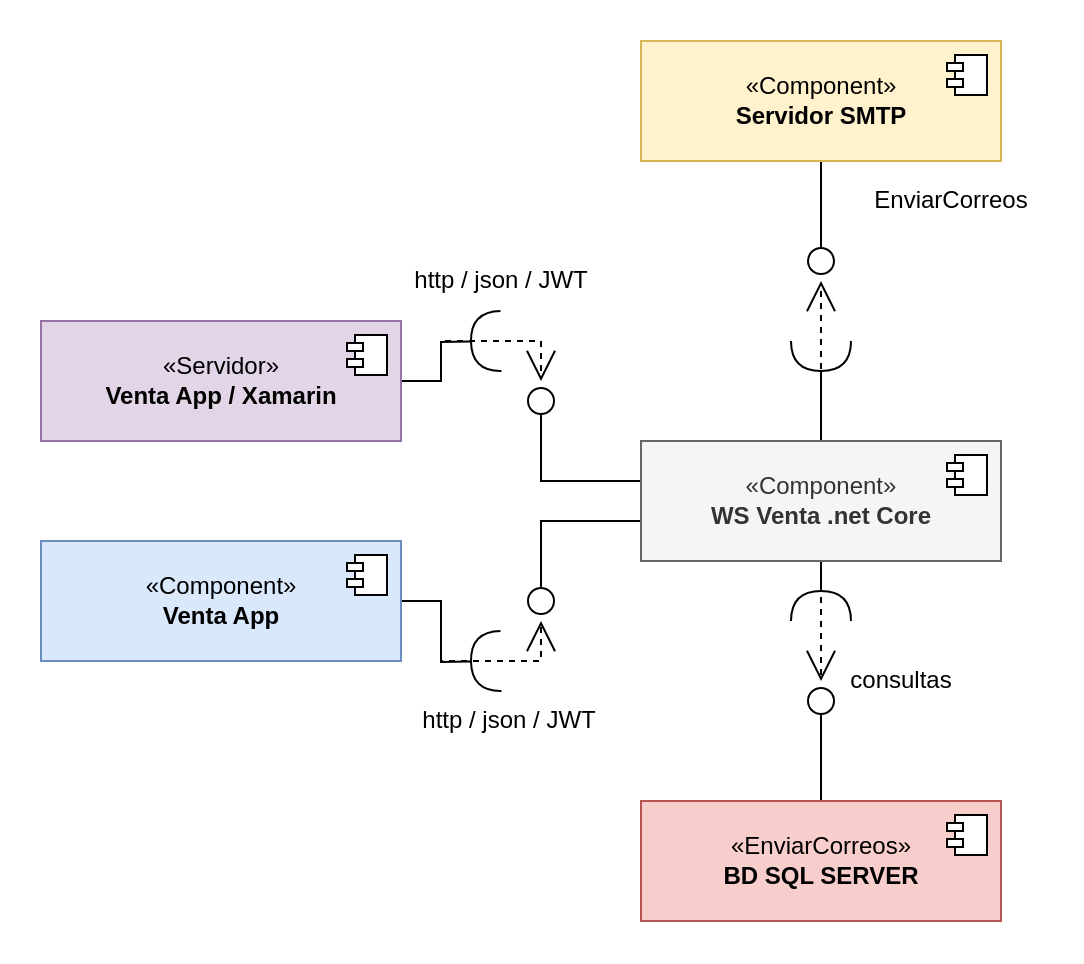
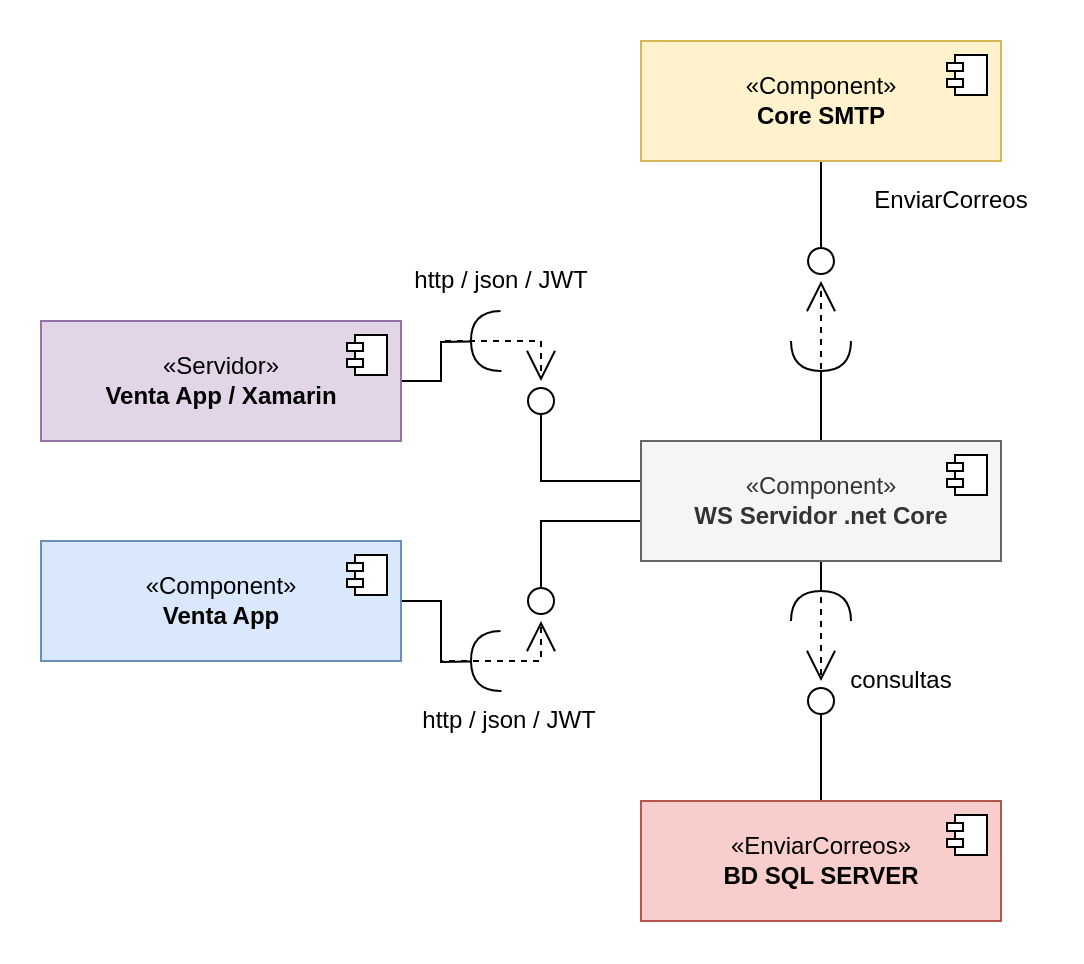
node "«Component» Servidor SMTP": label "«Component» Servidor SMTP" -> "«Component» Core SMTP"
node "«Component» WS Venta .net Core": label "«Component» WS Venta .net Core" -> "«Component» WS Servidor .net Core"
